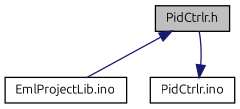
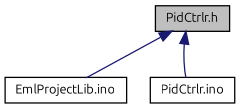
edge "PidCtrlr.h" -> "PidCtrlr.ino": reversed
